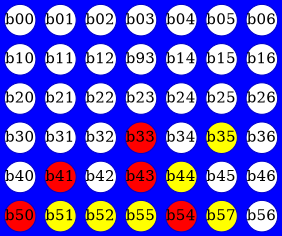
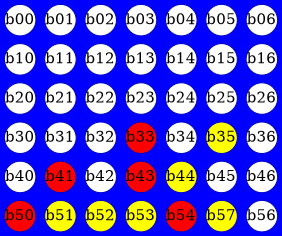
node "b93": label "b93" -> "b13"
node "b55": label "b55" -> "b53"
